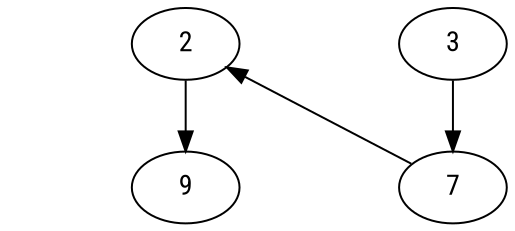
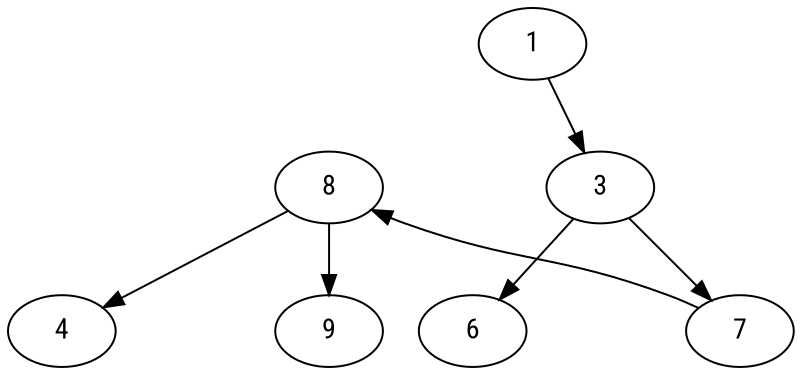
node "2": label "2" -> "8"
node "1": added
node "4": added
node "6": added
